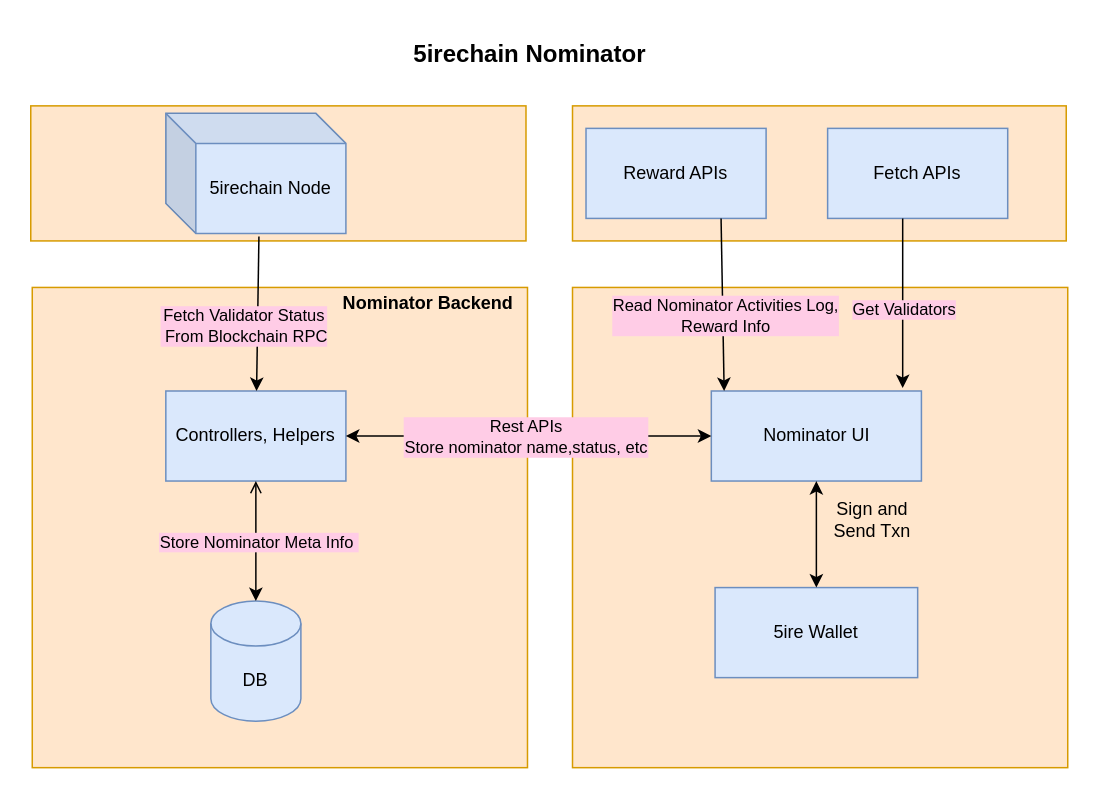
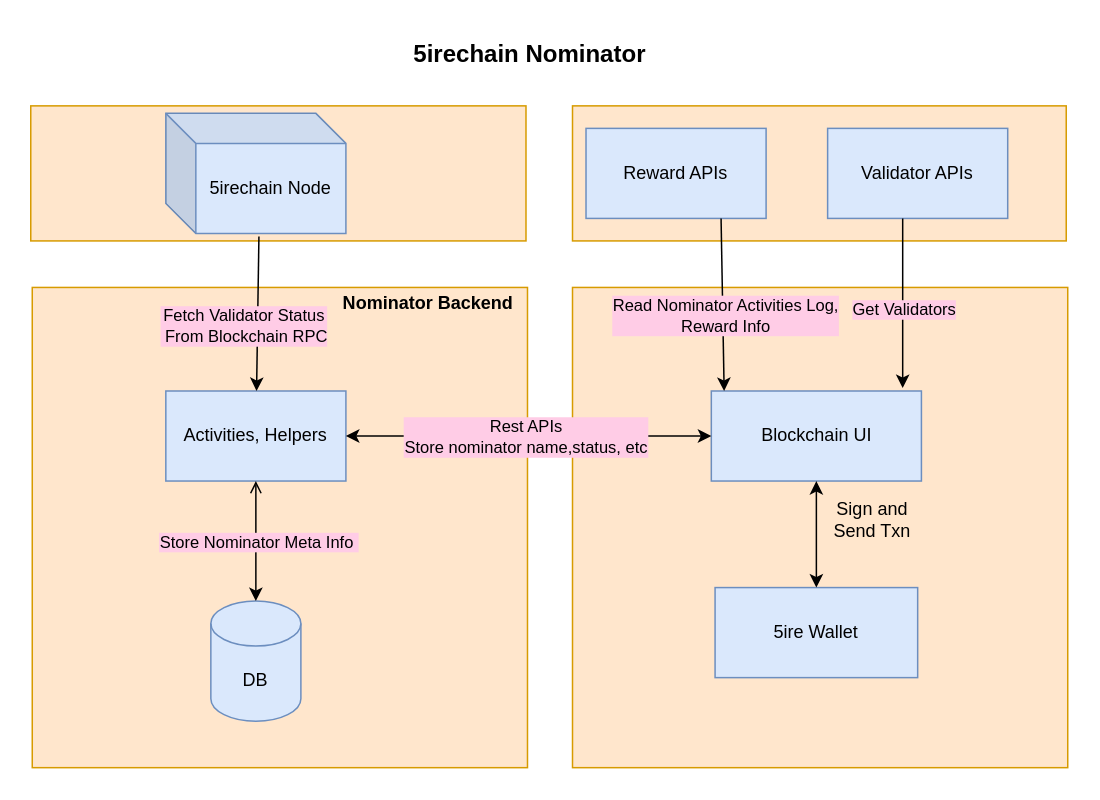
node "Fetch APIs": label "Fetch APIs" -> "Validator APIs"
node "Controllers, Helpers": label "Controllers, Helpers" -> "Activities, Helpers"
node "Nominator UI": label "Nominator UI" -> "Blockchain UI"
